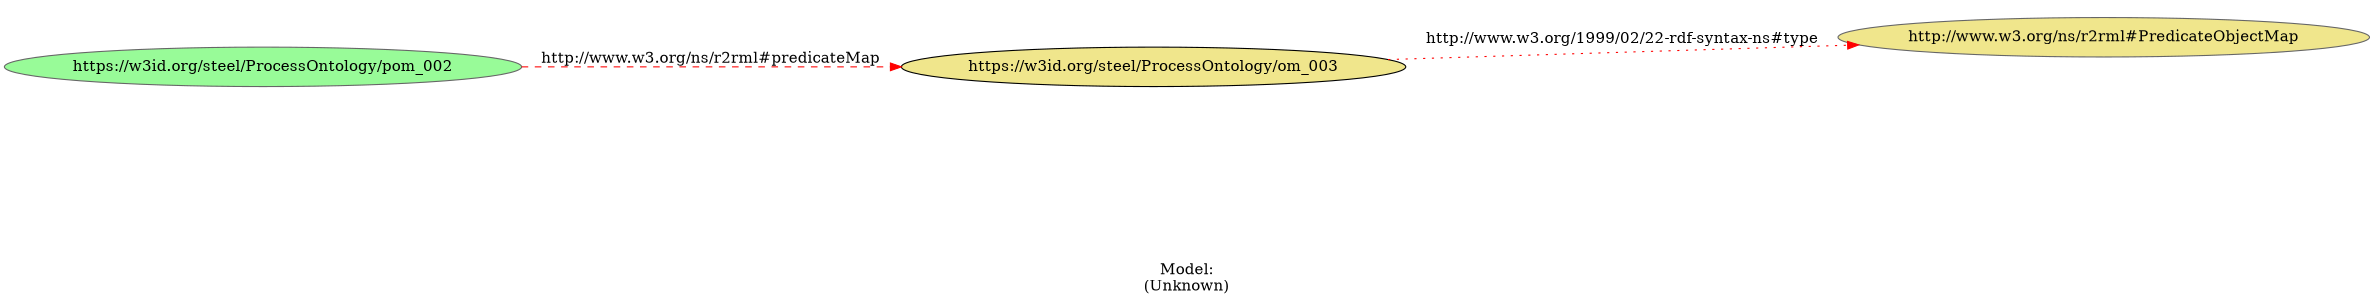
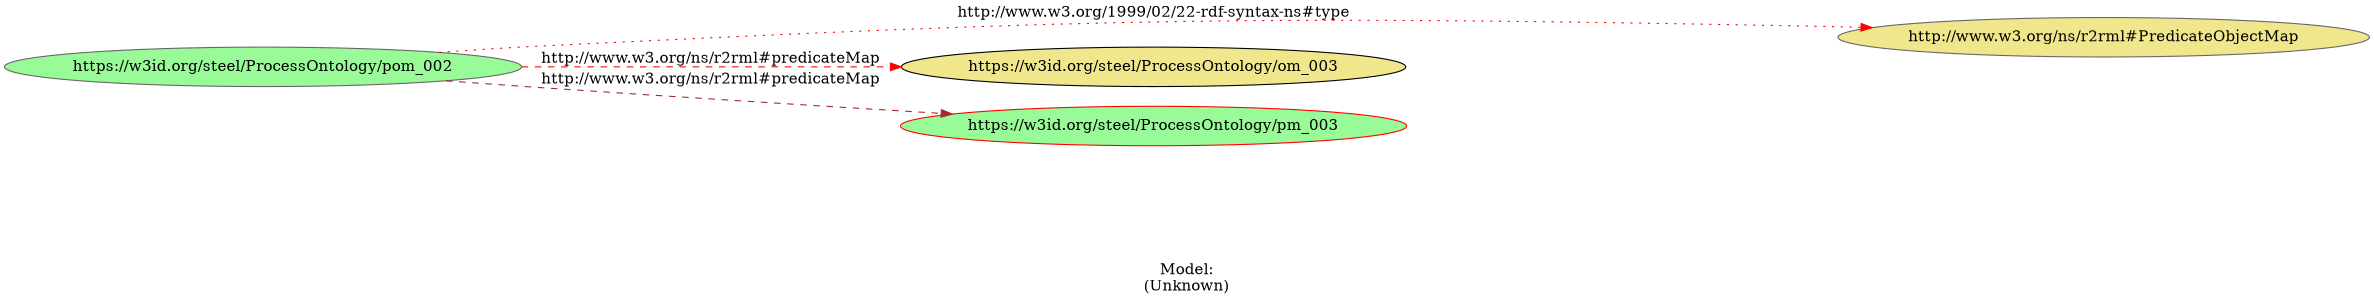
edge "https://w3id.org/steel/ProcessOntology/om_003" -> "http://www.w3.org/ns/r2rml#PredicateObjectMap": now "https://w3id.org/steel/ProcessOntology/pom_002" -> "http://www.w3.org/ns/r2rml#PredicateObjectMap"
node "https://w3id.org/steel/ProcessOntology/pm_003": added
